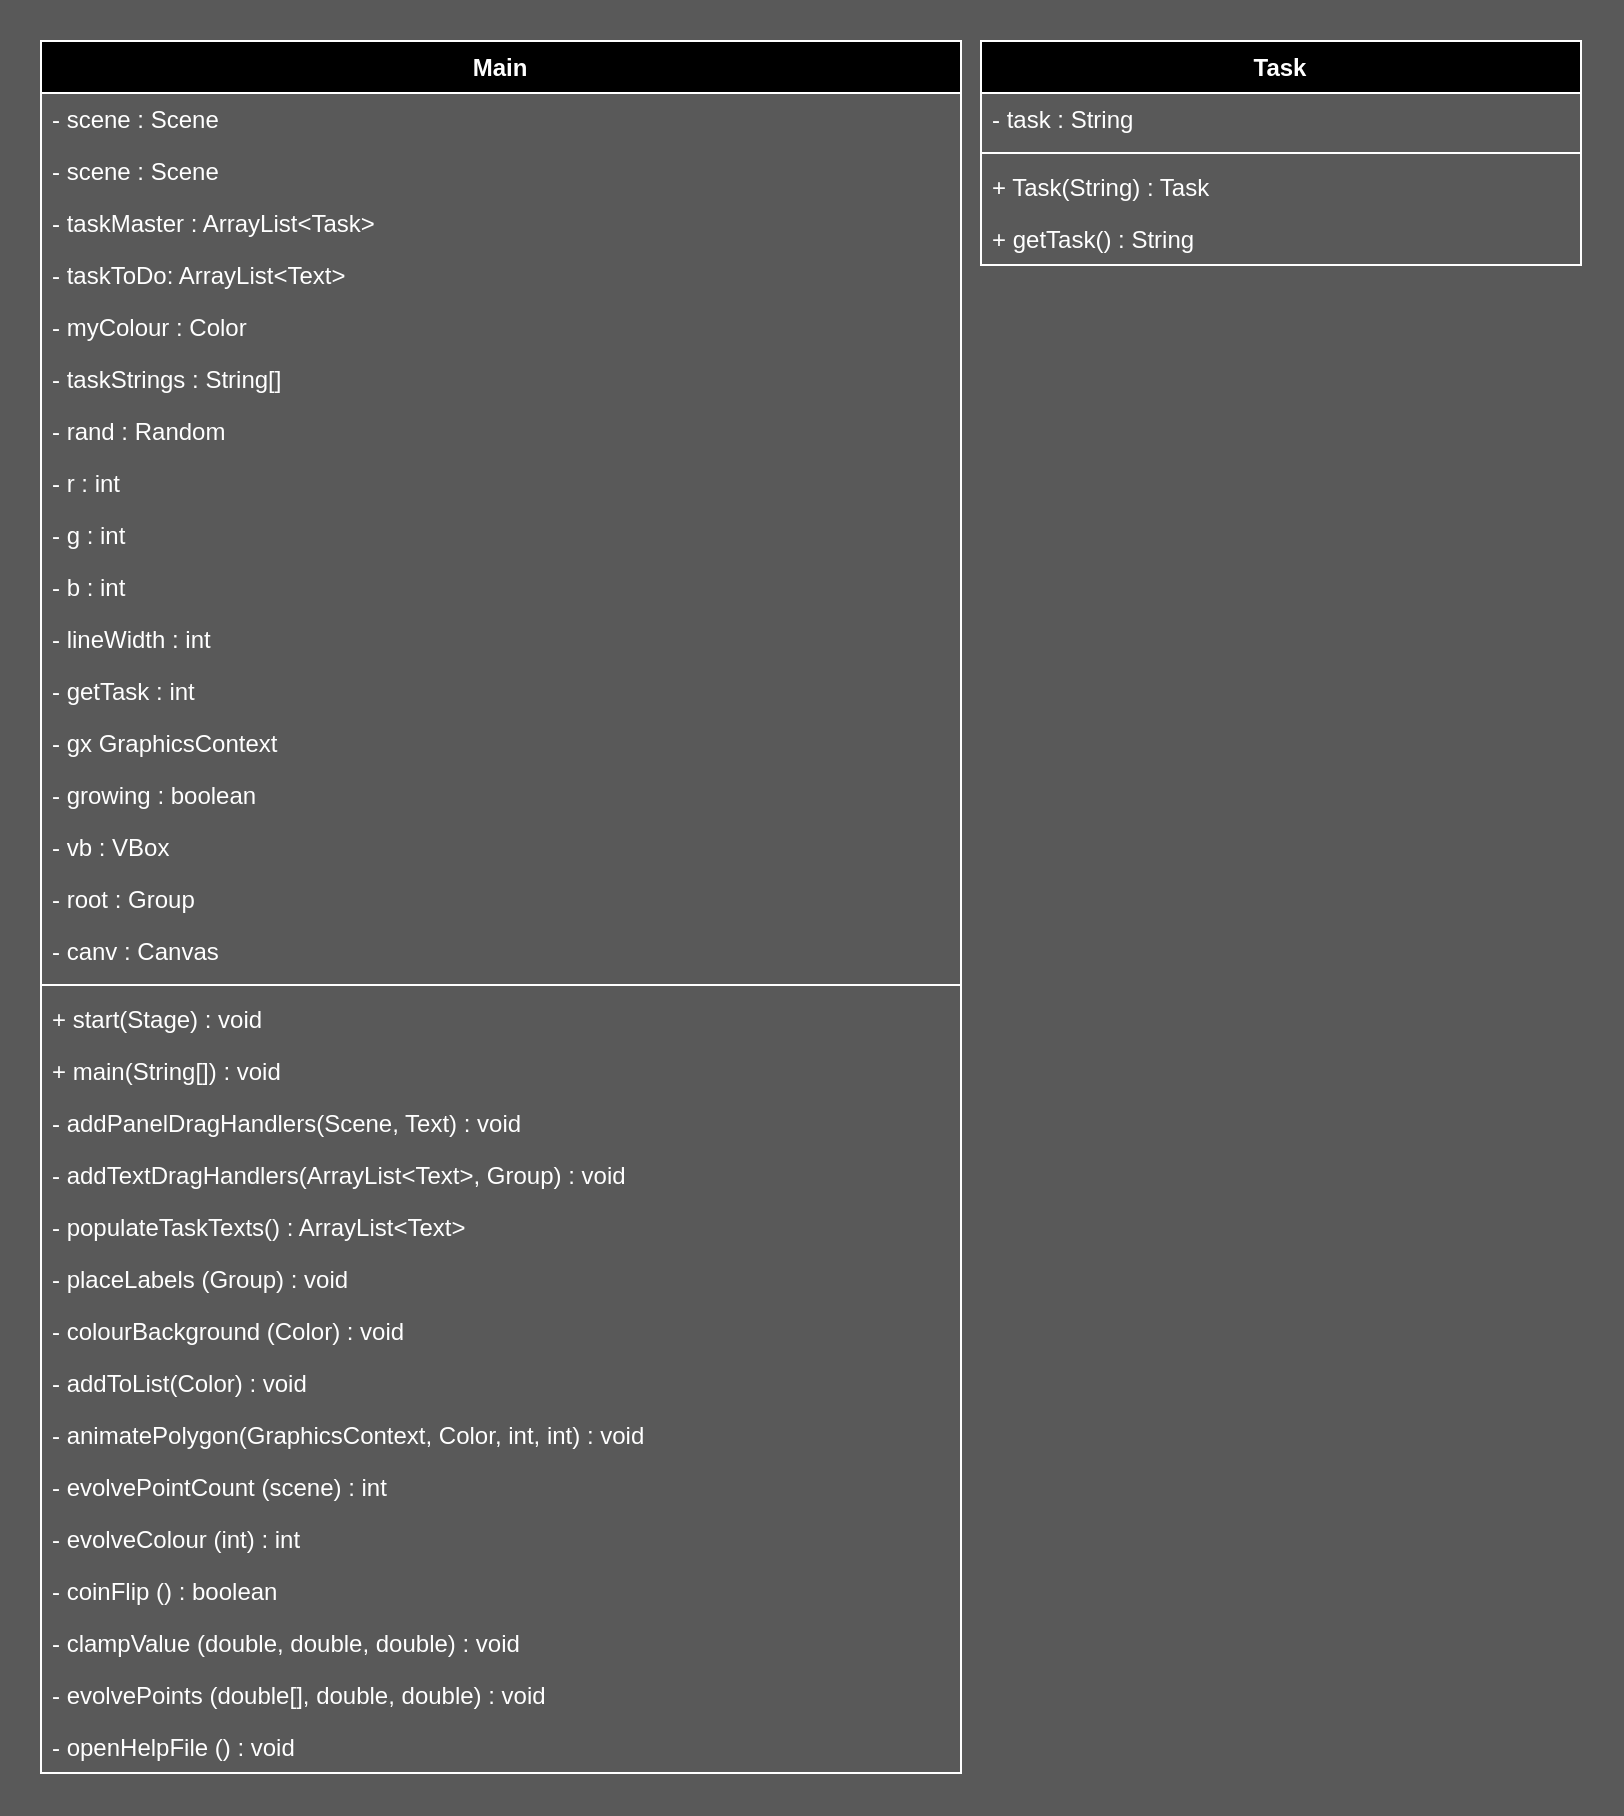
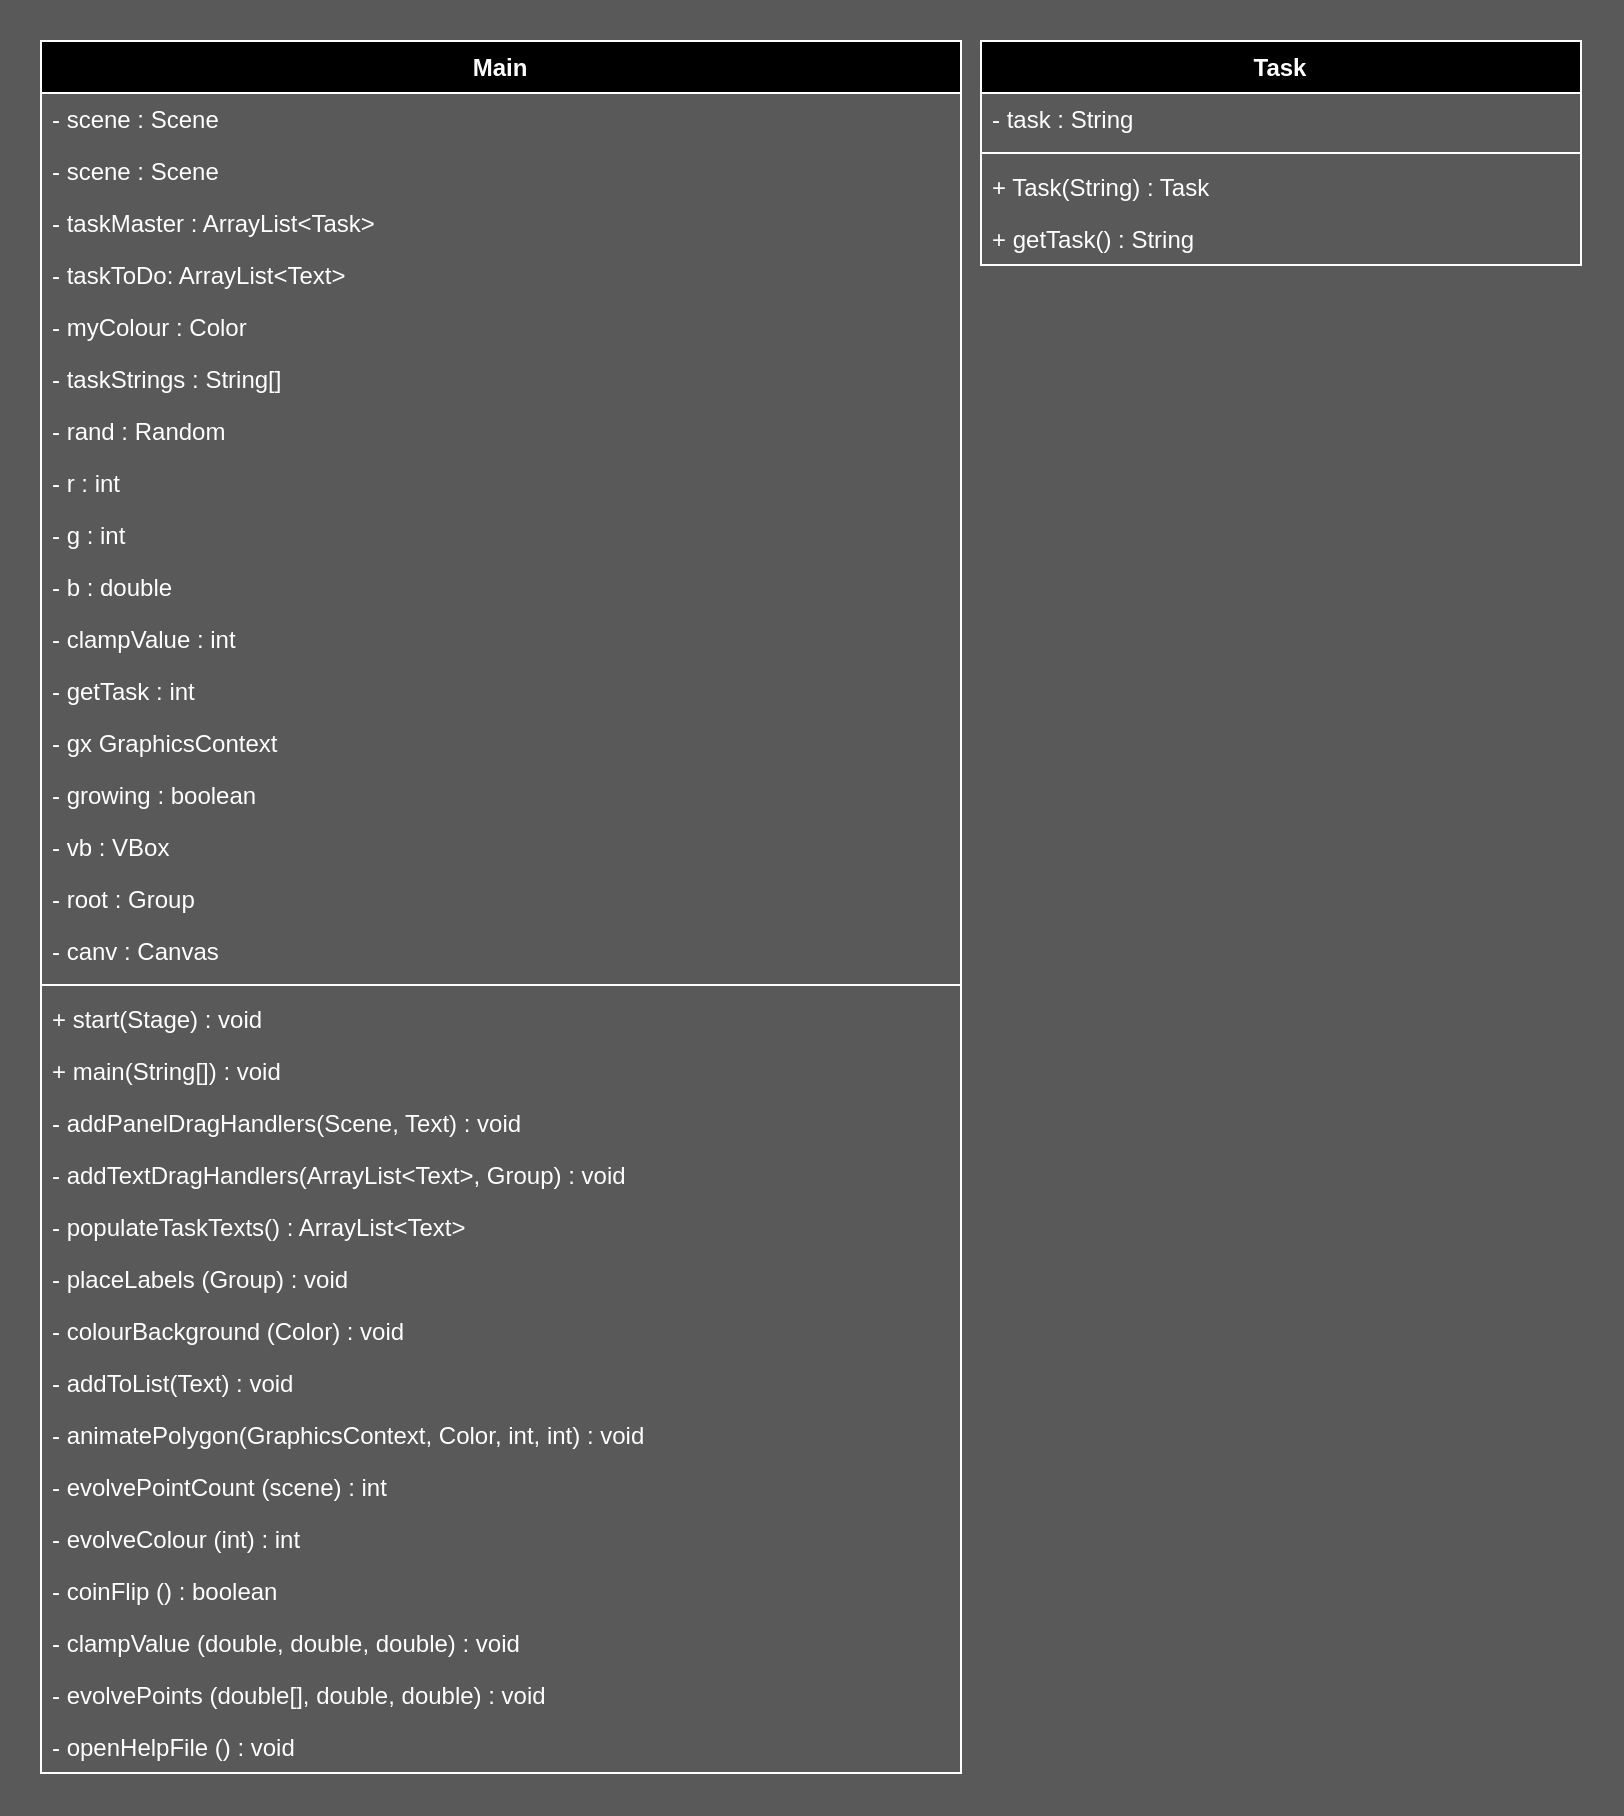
node "- b : int": label "- b : int" -> "- b : double"
node "- lineWidth : int": label "- lineWidth : int" -> "- clampValue : int"
node "- addToList(Color) : void": label "- addToList(Color) : void" -> "- addToList(Text) : void"
